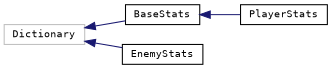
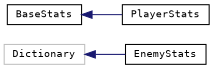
edge "BaseStats" -> "Dictionary": removed
